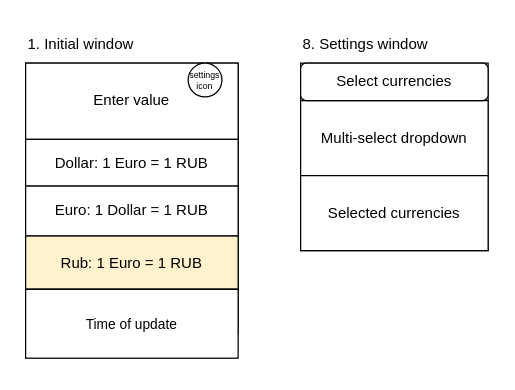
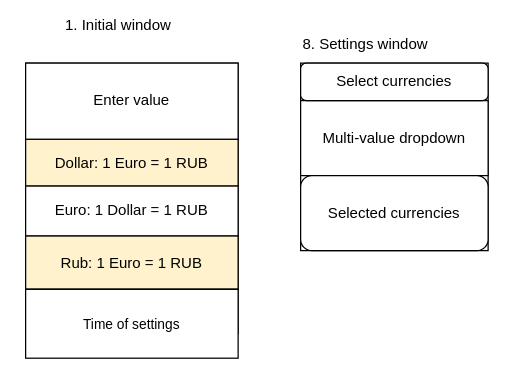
node "1. Initial window": moved (101, 44) -> (138, 26)
node "settings icon": removed
node "Multi-select dropdown": label "Multi-select dropdown" -> "Multi-value dropdown"
node "Dollar: 1 Euro = 1 RUB": fillcolor #ffffff -> #fff2cc
node "Selected currencies": shape rectangle -> rounded rectangle
node "Time of update": label "Time of update" -> "Time of settings"
